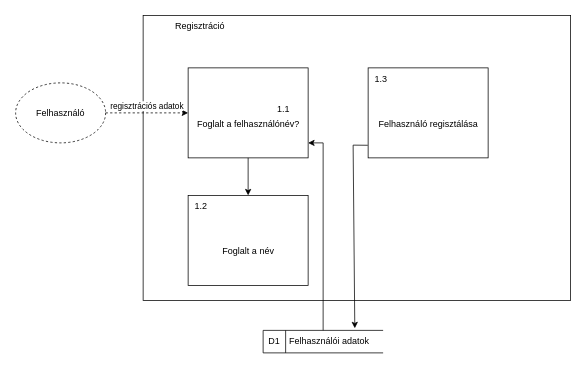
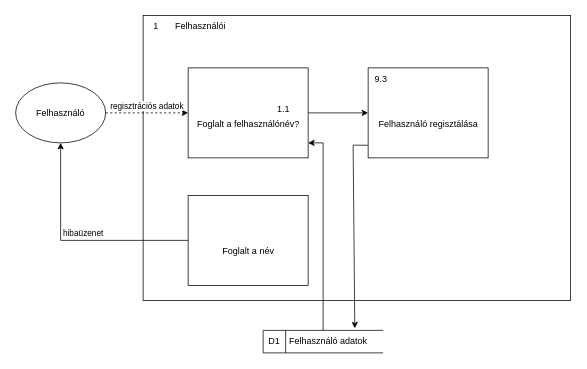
node "1": added
node "Regisztráció": label "Regisztráció" -> "Felhasználói"
node "1.3": label "1.3" -> "9.3"
node "Felhasználó": style dashed -> solid
edge "Foglalt a felhasználónév?" -> "Felhasználó regisztálása": added
edge "Foglalt a felhasználónév?" -> "Foglalt a név": removed
node "1.2": removed
edge "Foglalt a név" -> "Felhasználó": added, label "hibaüzenet"
node "Felhasználói adatok": label "Felhasználói adatok" -> "Felhasználó adatok"
